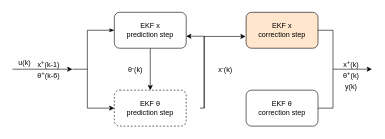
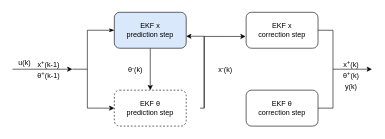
node "EKF x prediction step": fillcolor #ffffff -> #dae8fc
node "EKF x correction step": fillcolor #ffe6cc -> #ffffff
node "θ+(k-6)": label "θ+(k-6)" -> "θ+(k-1)"
